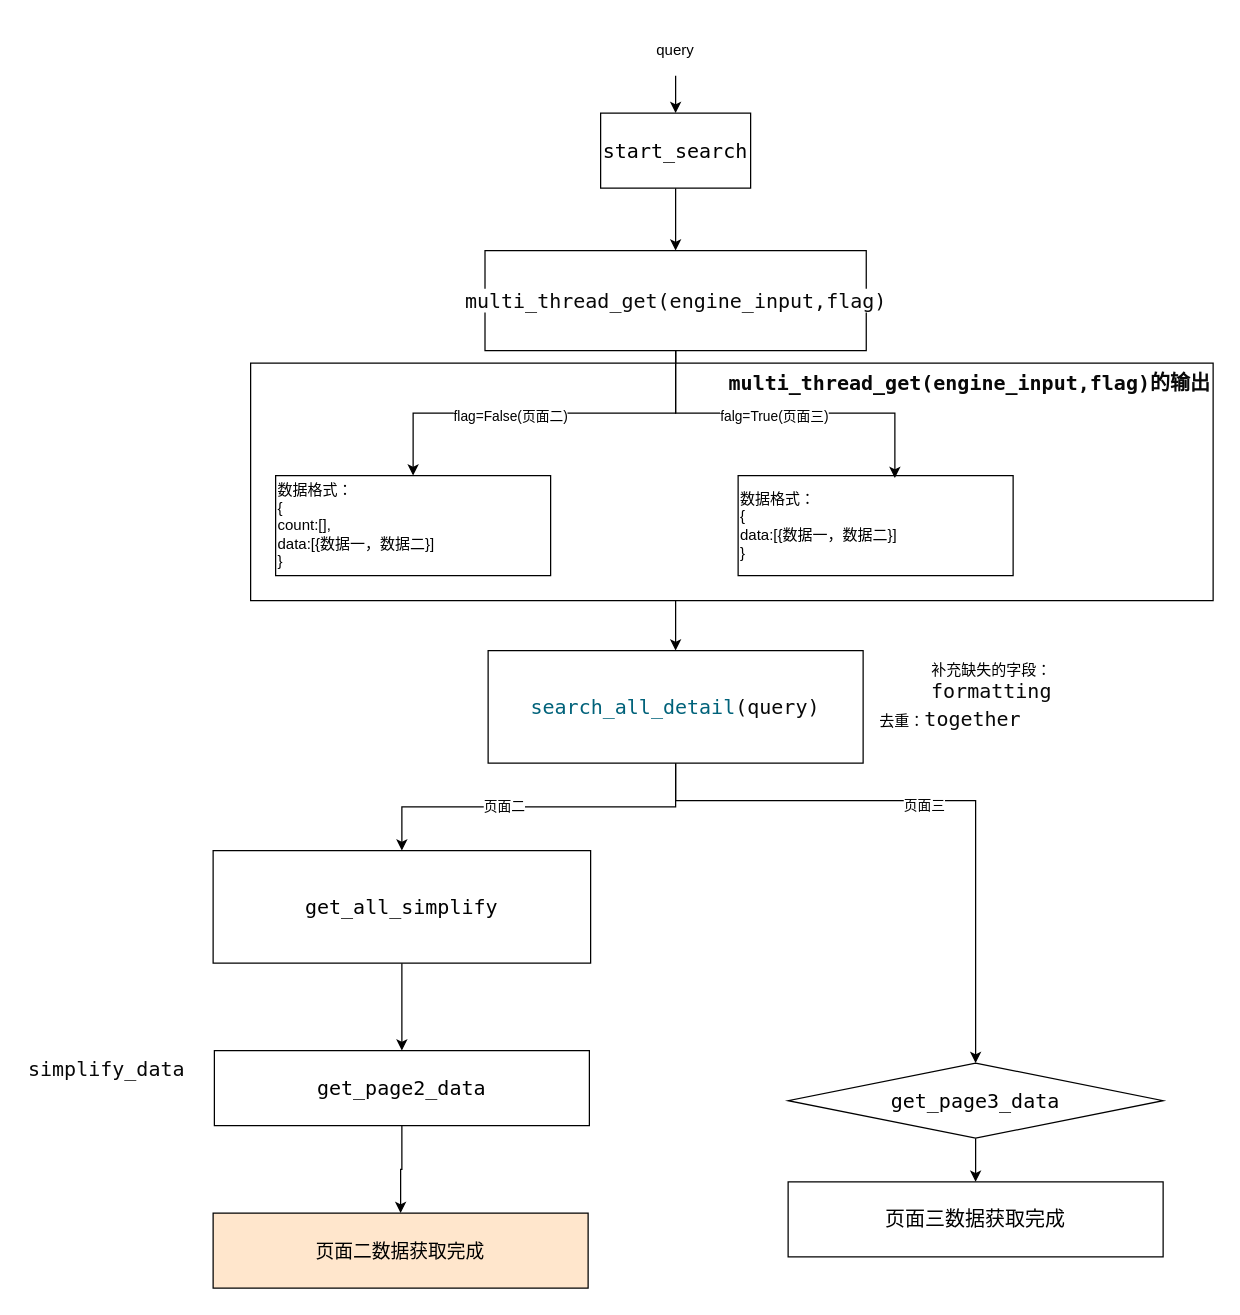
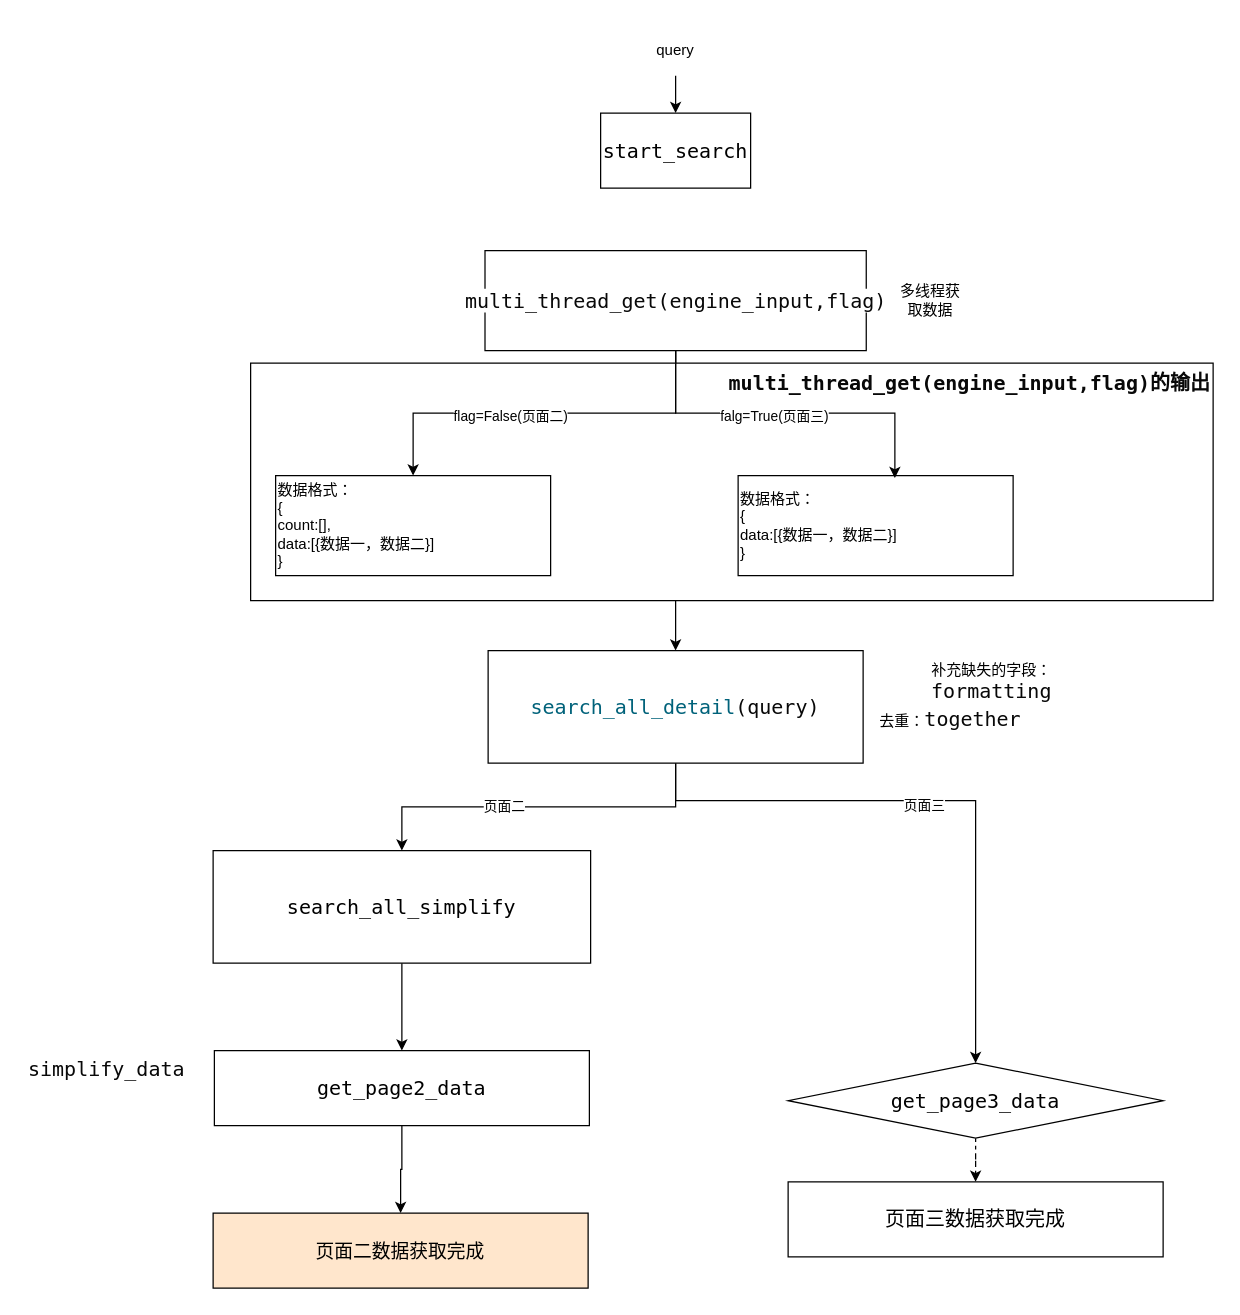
edge "start_search" -> "multi_thread_get(engine_input,flag)": removed
node "多线程获取数据": added
node "get_all_simplify": label "get_all_simplify" -> "search_all_simplify"
edge "get_page3_data" -> "页面三数据获取完成": style solid -> dashed
